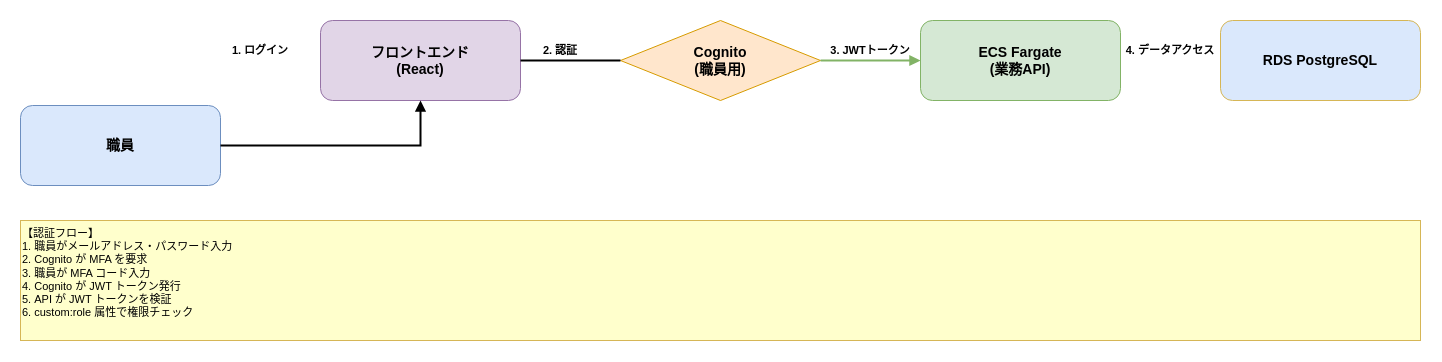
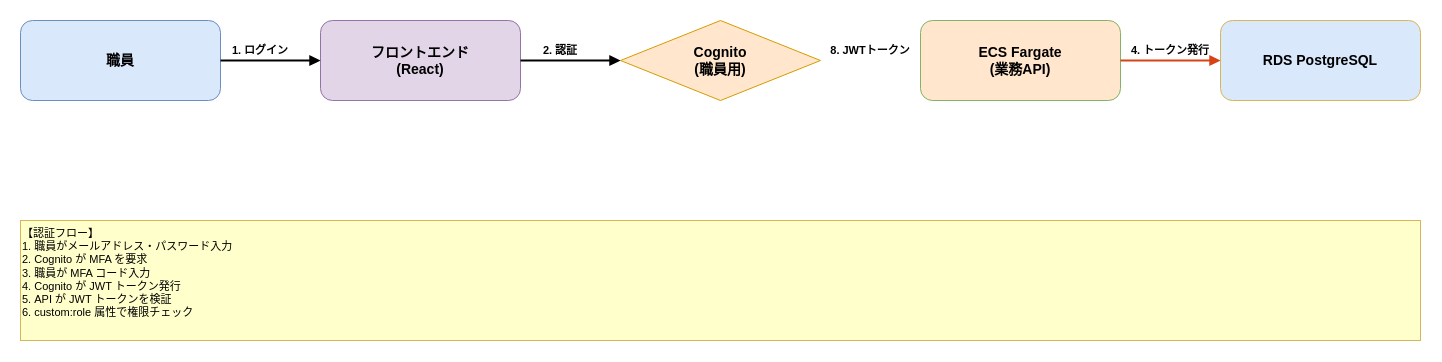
node "3. JWTトークン": label "3. JWTトークン" -> "8. JWTトークン"
node "4. データアクセス": label "4. データアクセス" -> "4. トークン発行"
edge "フロントエンド (React)" -- "Cognito (職員用)": arrowhead none -> block
edge "Cognito (職員用)" -> "ECS Fargate (業務API)": removed
node "ECS Fargate (業務API)": fillcolor #d5e8d4 -> #ffe6cc
edge "ECS Fargate (業務API)" -> "RDS PostgreSQL": added
node "職員": moved (121, 146) -> (121, 61)
